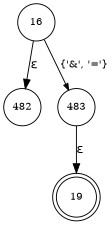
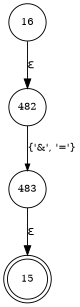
edge "16" -> "483": now "482" -> "483"
node "19": label "19" -> "15"
